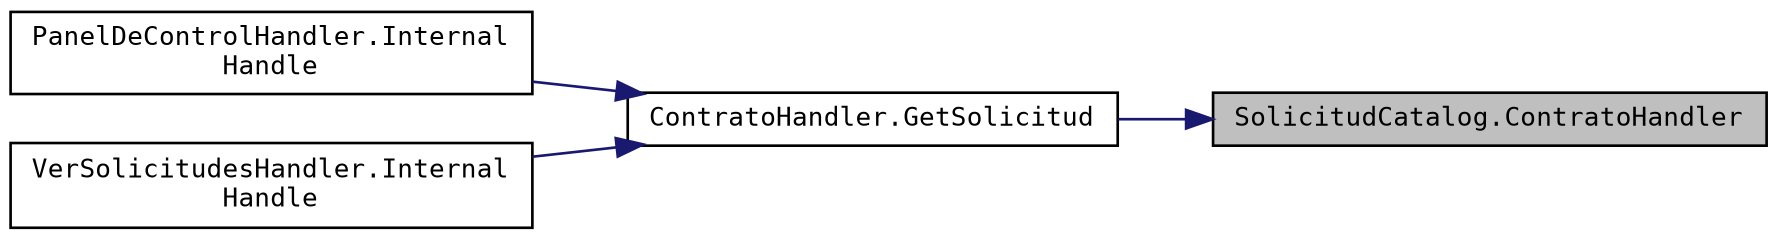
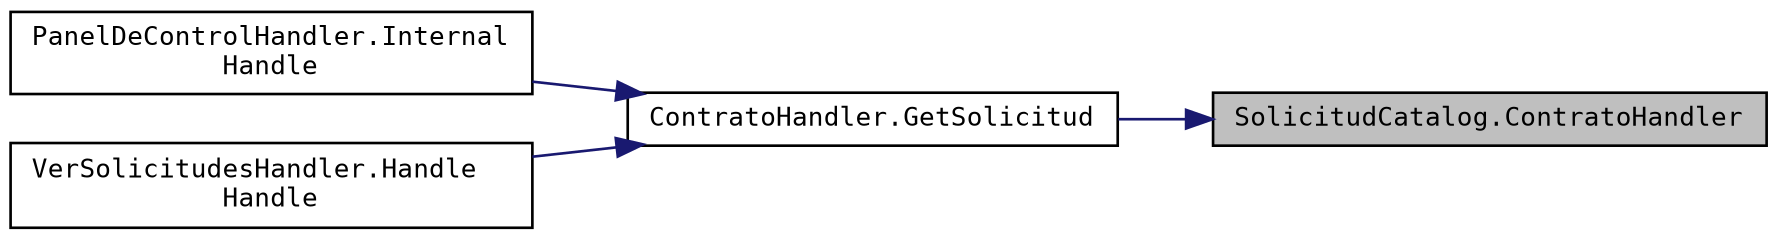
node "VerSolicitudesHandler.Internal Handle": label "VerSolicitudesHandler.Internal Handle" -> "VerSolicitudesHandler.Handle Handle"
